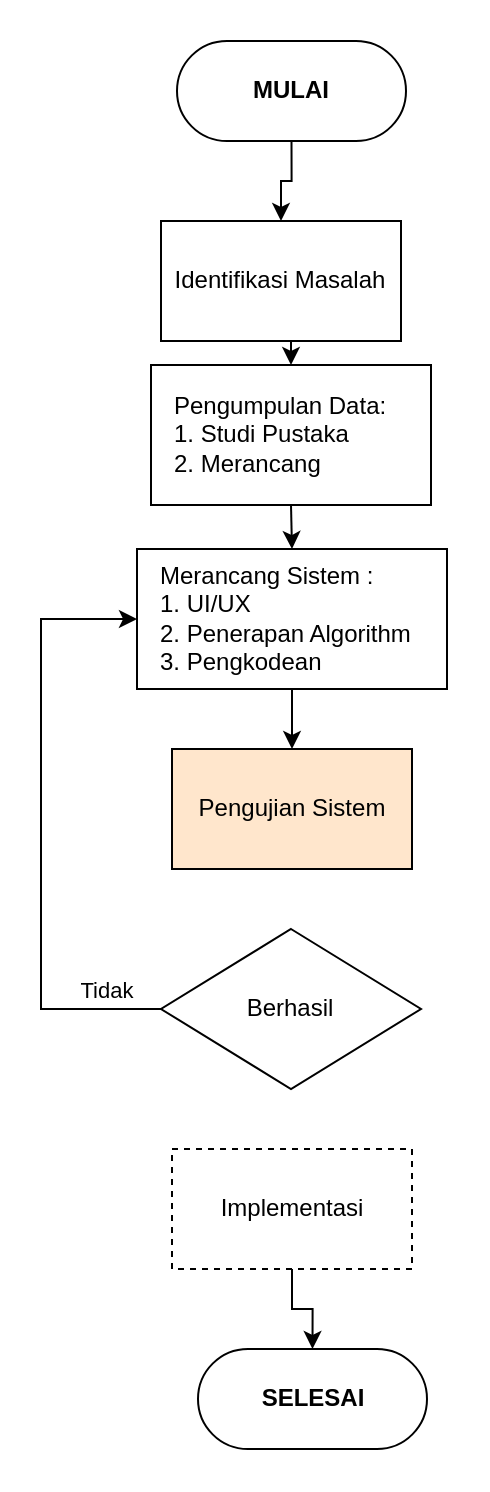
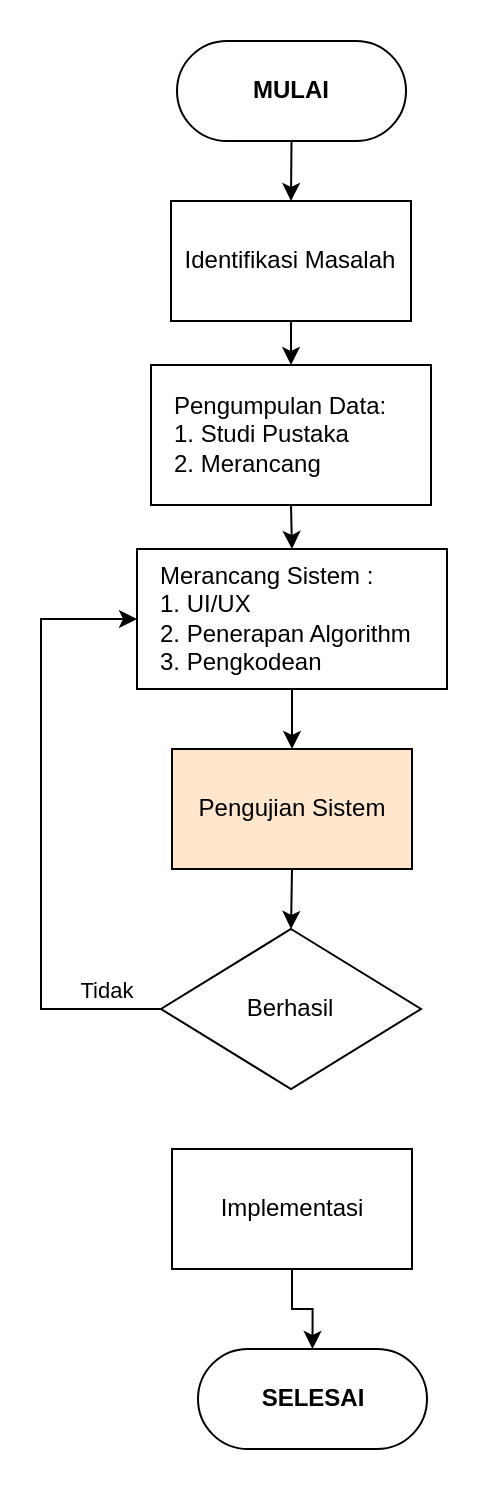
node "Identifikasi Masalah": moved (281, 281) -> (291, 261)
edge "Pengujian Sistem" -> "Berhasil": added
node "Implementasi": style dashed -> solid
